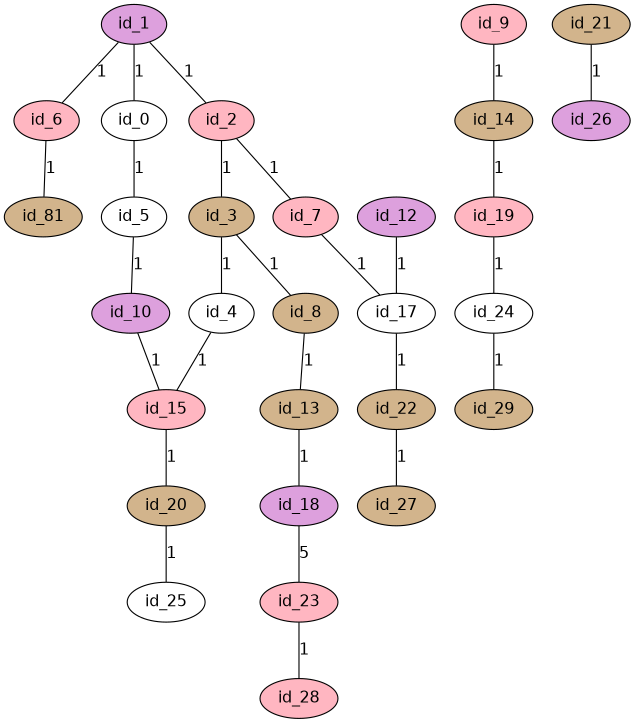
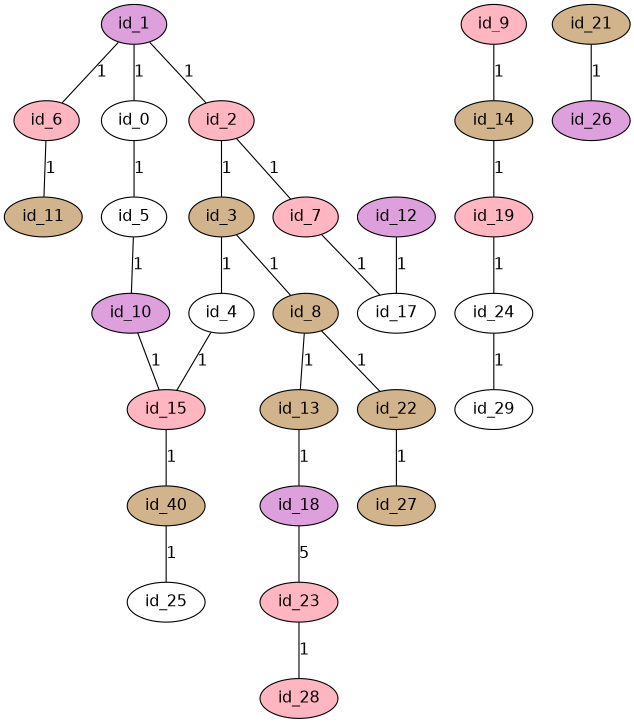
node "id_81": label "id_81" -> "id_11"
edge "id_17" -- "id_22": now "id_8" -- "id_22"
node "id_29": fillcolor tan -> white
node "id_20": label "id_20" -> "id_40"
